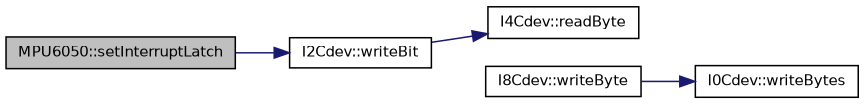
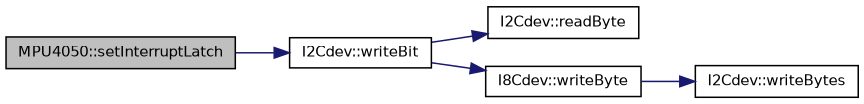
node "I4Cdev::readByte": label "I4Cdev::readByte" -> "I2Cdev::readByte"
node "MPU6050::setInterruptLatch": label "MPU6050::setInterruptLatch" -> "MPU4050::setInterruptLatch"
edge "I2Cdev::writeBit" -> "I8Cdev::writeByte": added
node "I0Cdev::writeBytes": label "I0Cdev::writeBytes" -> "I2Cdev::writeBytes"
